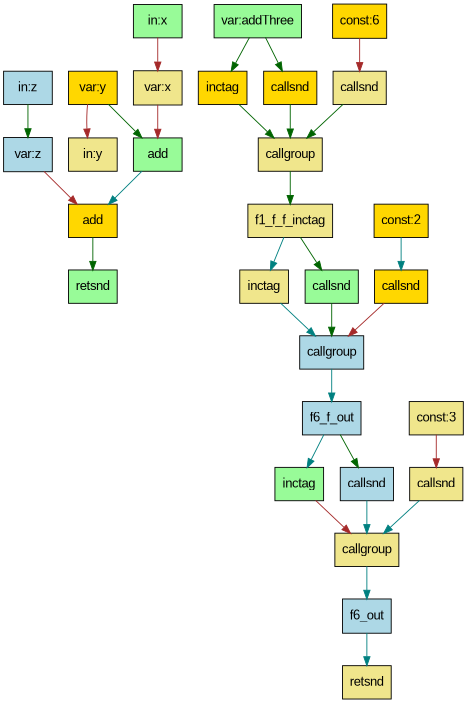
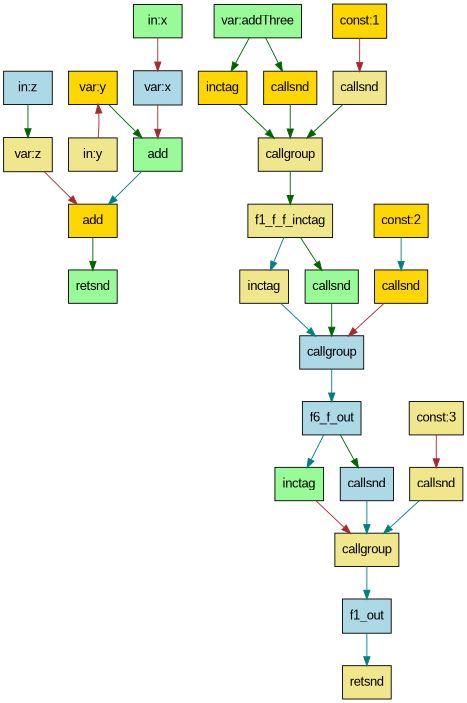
node "const:6": label "const:6" -> "const:1"
node "var:x": fillcolor khaki -> lightblue
edge "var:y" -> "in:y": reversed
node "var:z": fillcolor lightblue -> khaki
node "f6_out": label "f6_out" -> "f1_out"
